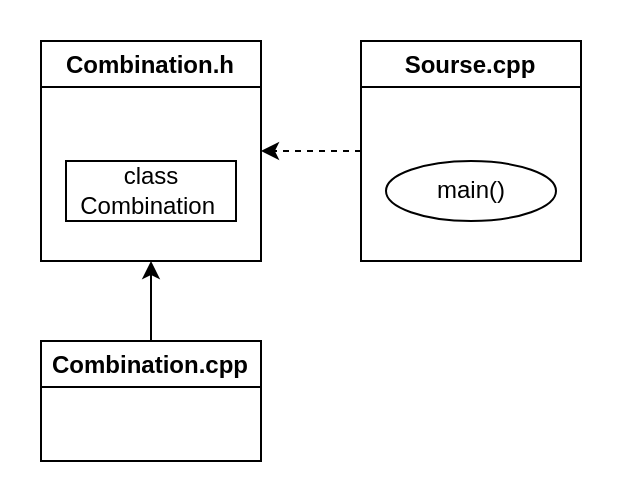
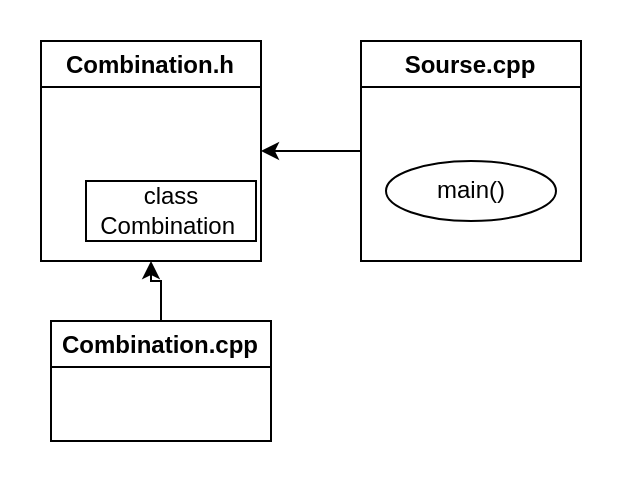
edge "Sourse.cpp" -> "Combination.h": style dashed -> solid
node "class Combination": moved (151, 191) -> (171, 211)
node "Combination.cpp": moved (151, 401) -> (161, 381)
